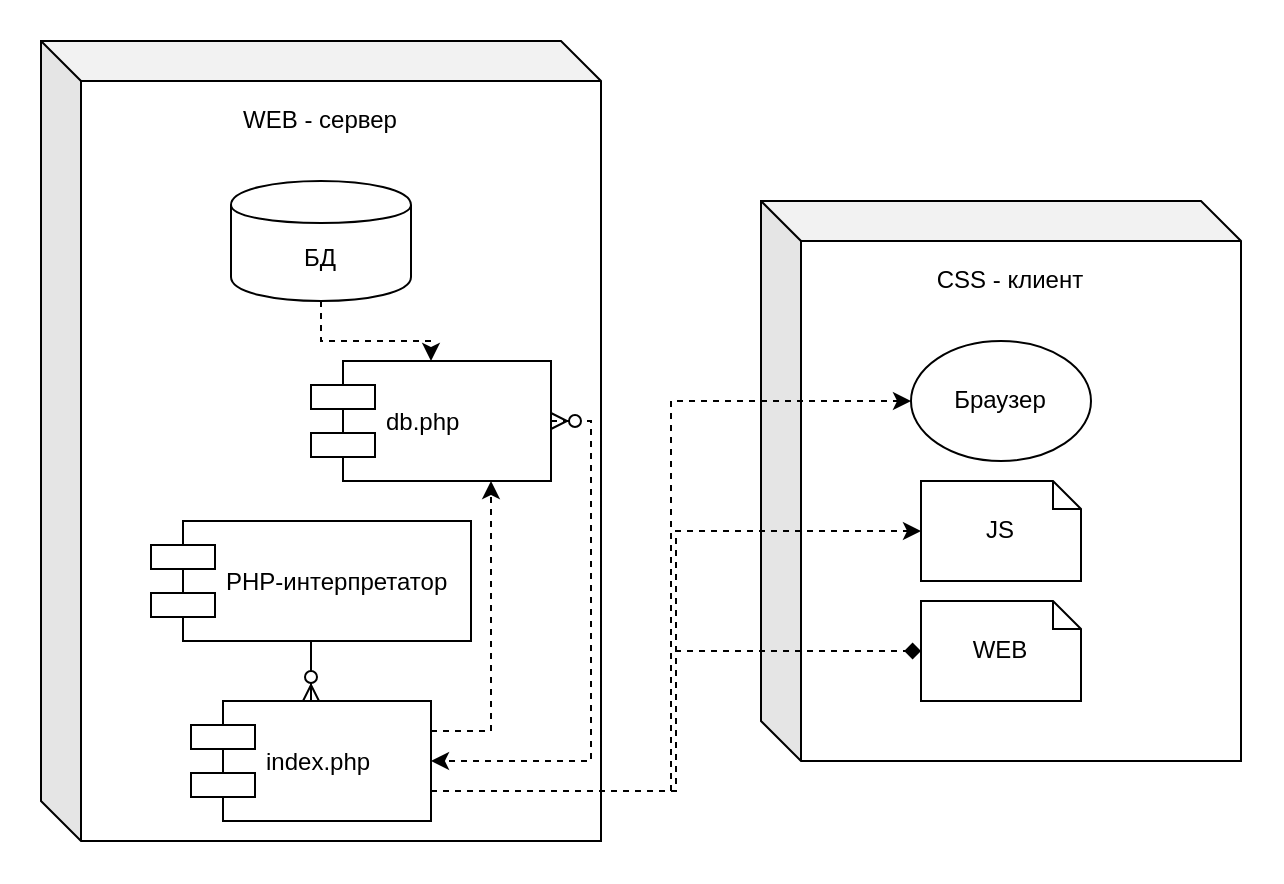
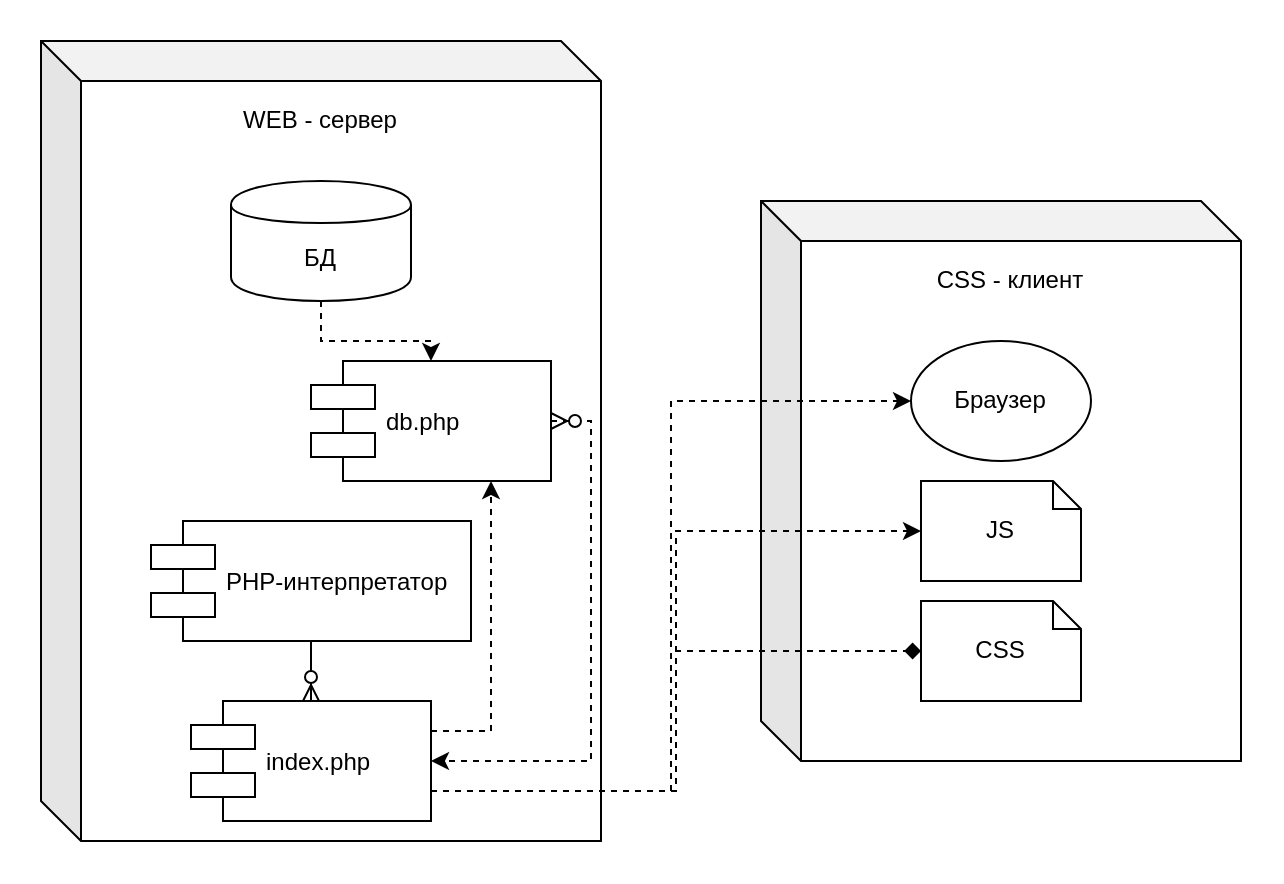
node "WEB": label "WEB" -> "CSS"
